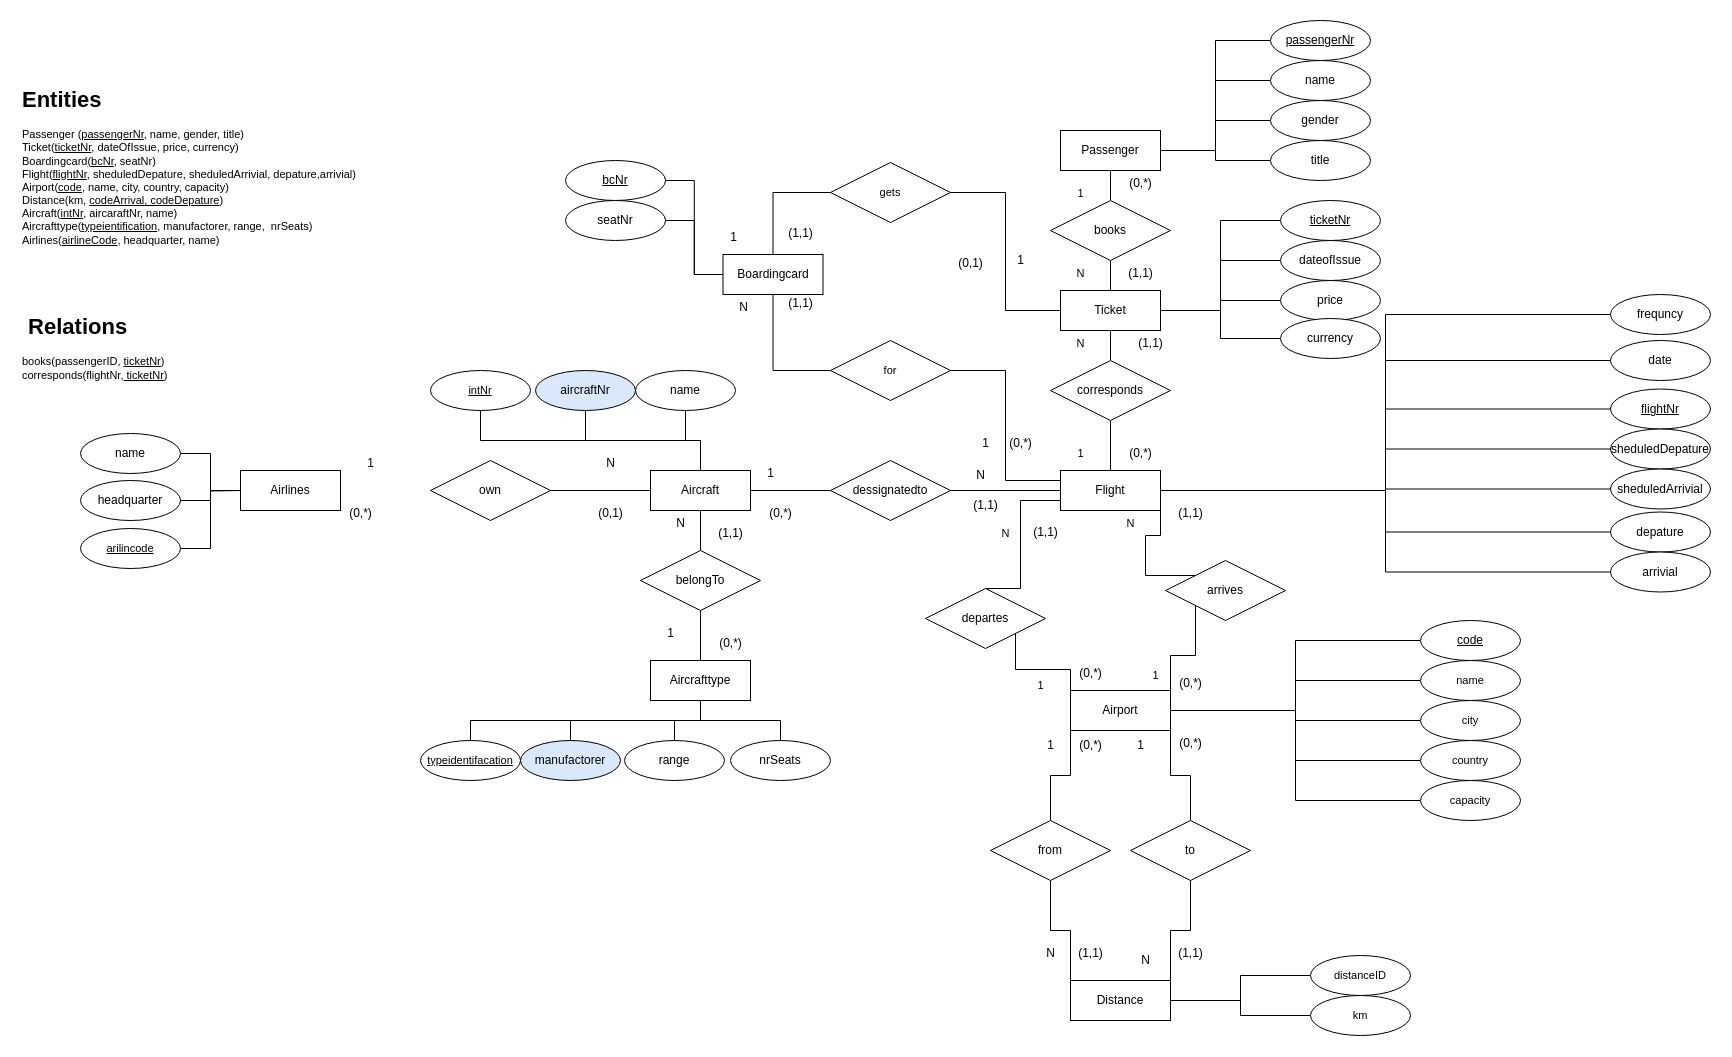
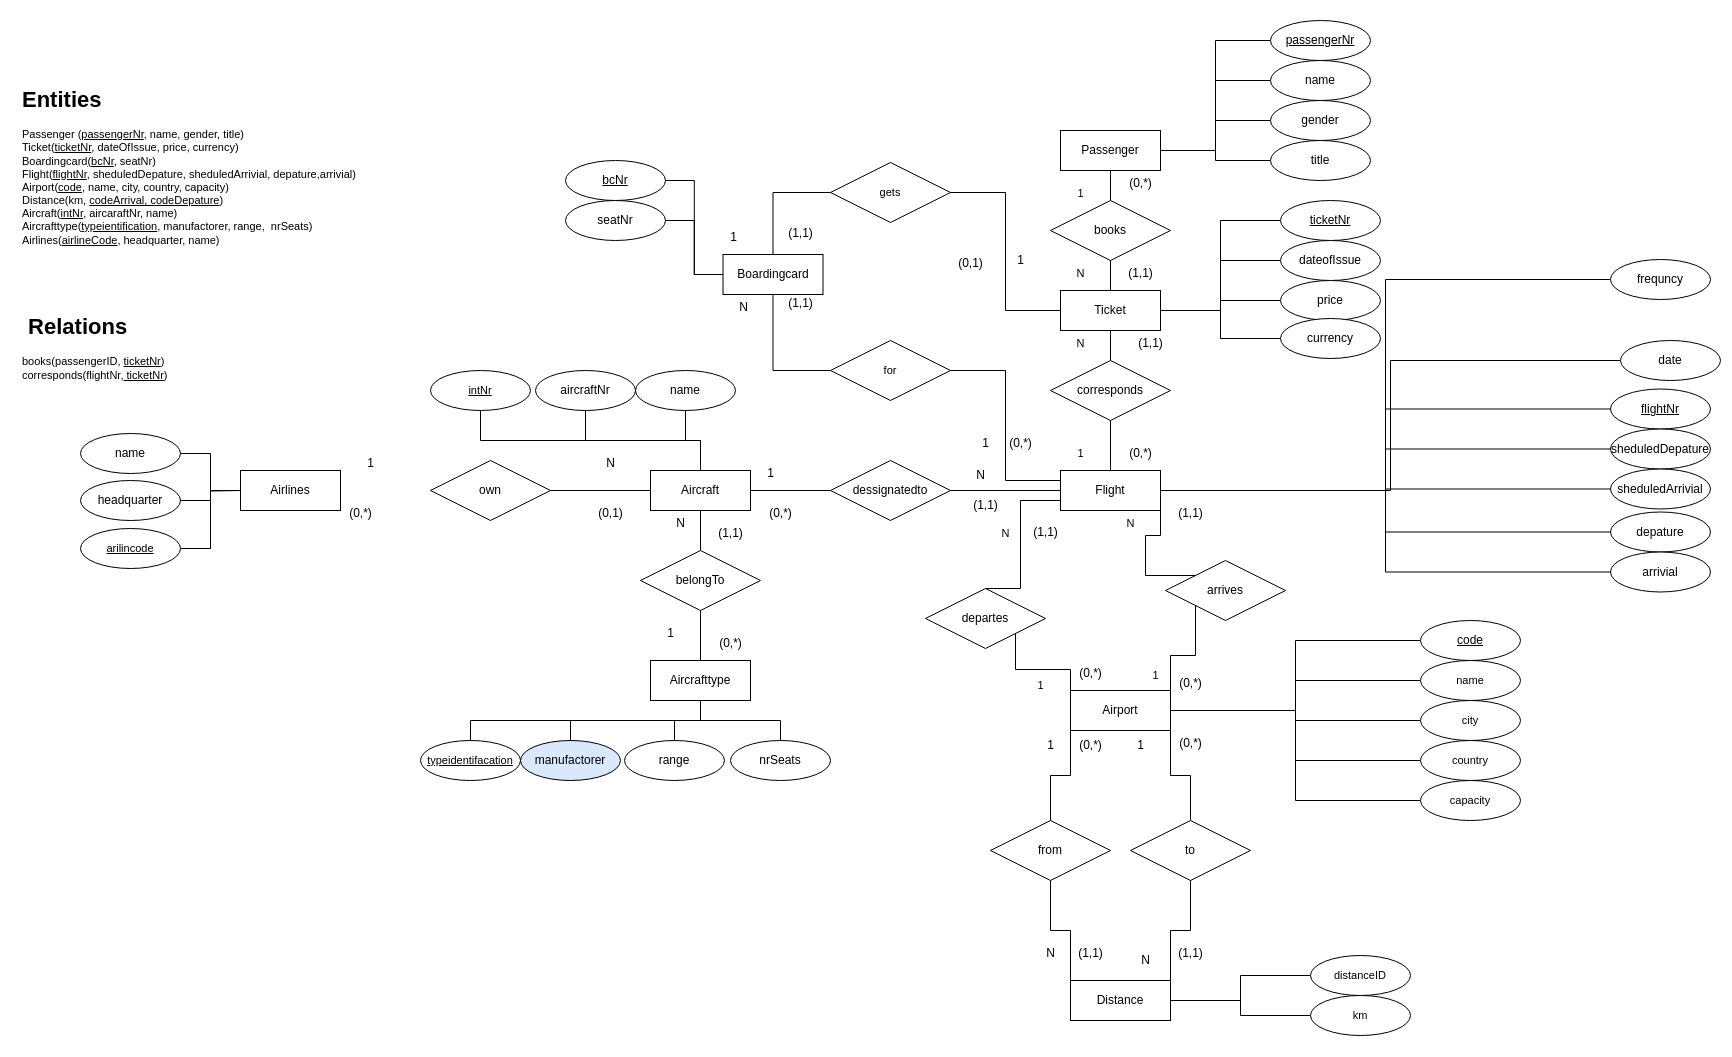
node "frequncy": moved (1661, 315) -> (1661, 280)
node "date": moved (1661, 361) -> (1671, 361)
node "aircraftNr": fillcolor #dae8fc -> #ffffff
